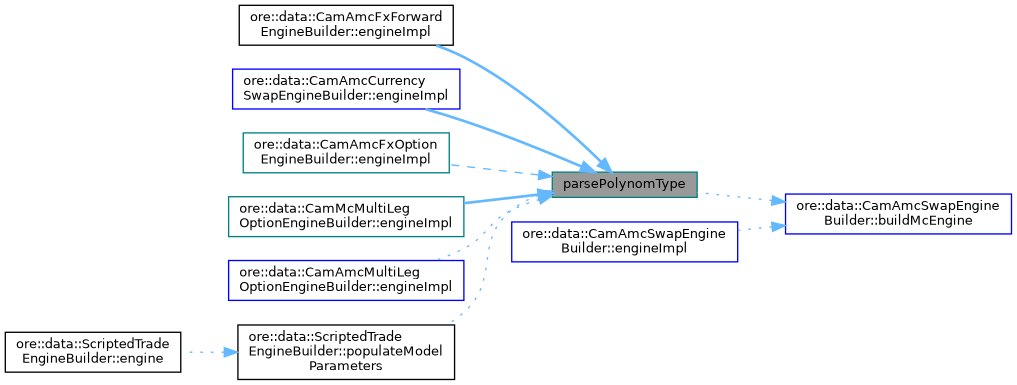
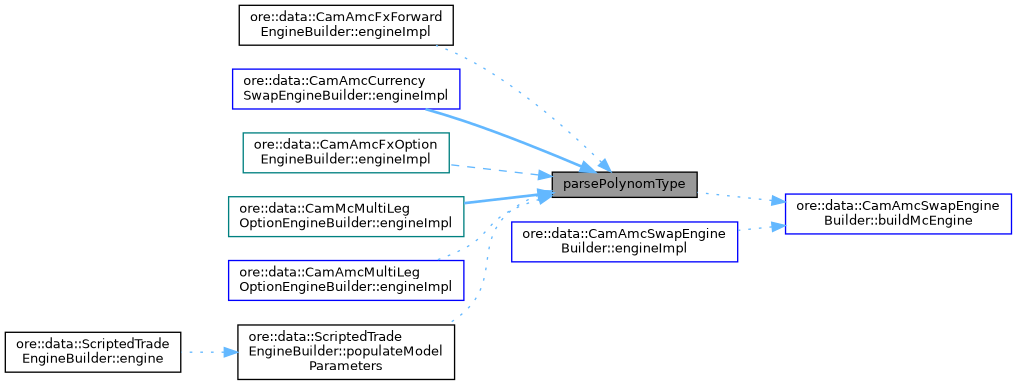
edge "ore::data::CamAmcFxForward EngineBuilder::engineImpl" -> "parsePolynomType": style bold -> dotted
node "parsePolynomType": color teal -> black
